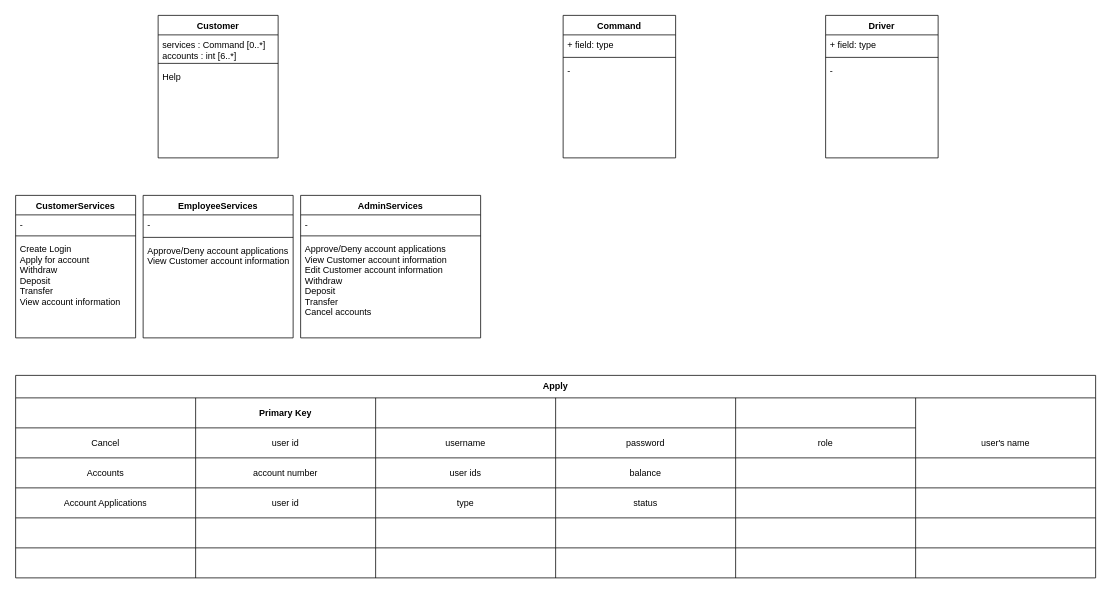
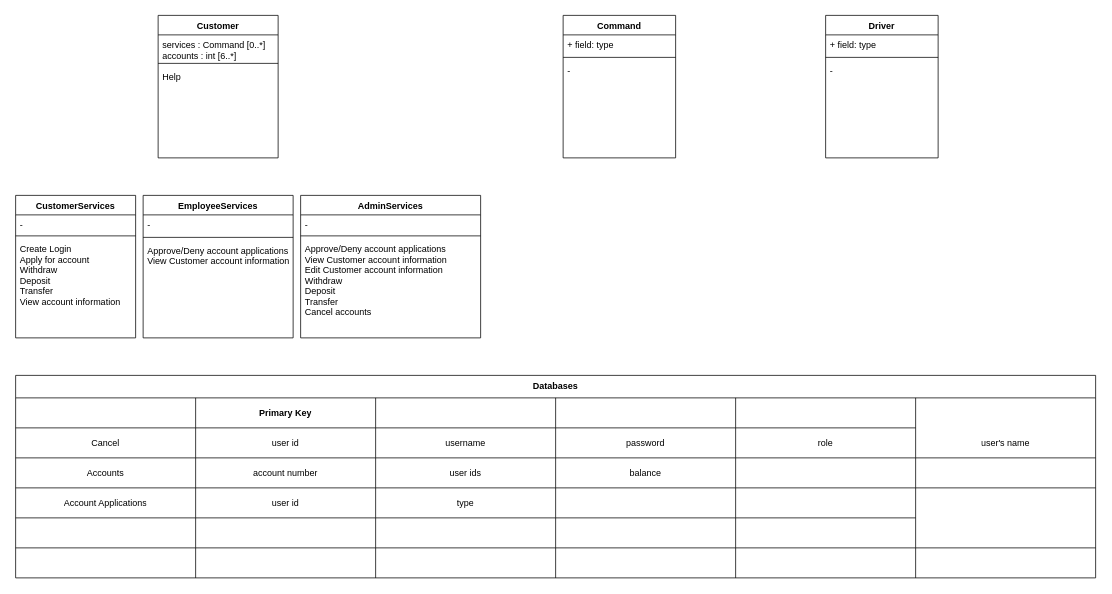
node "Apply": label "Apply" -> "Databases"
node "status": removed
